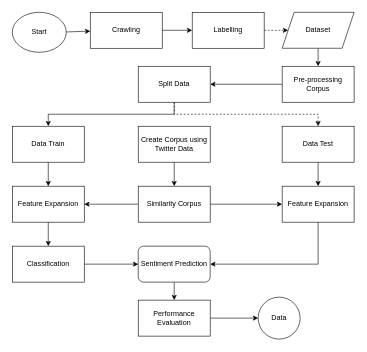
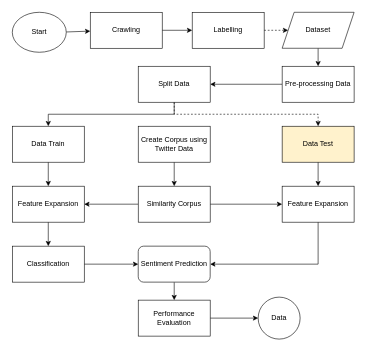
node "Pre-processing Corpus": label "Pre-processing Corpus" -> "Pre-processing Data"
node "Data Test": fillcolor #ffffff -> #fff2cc
